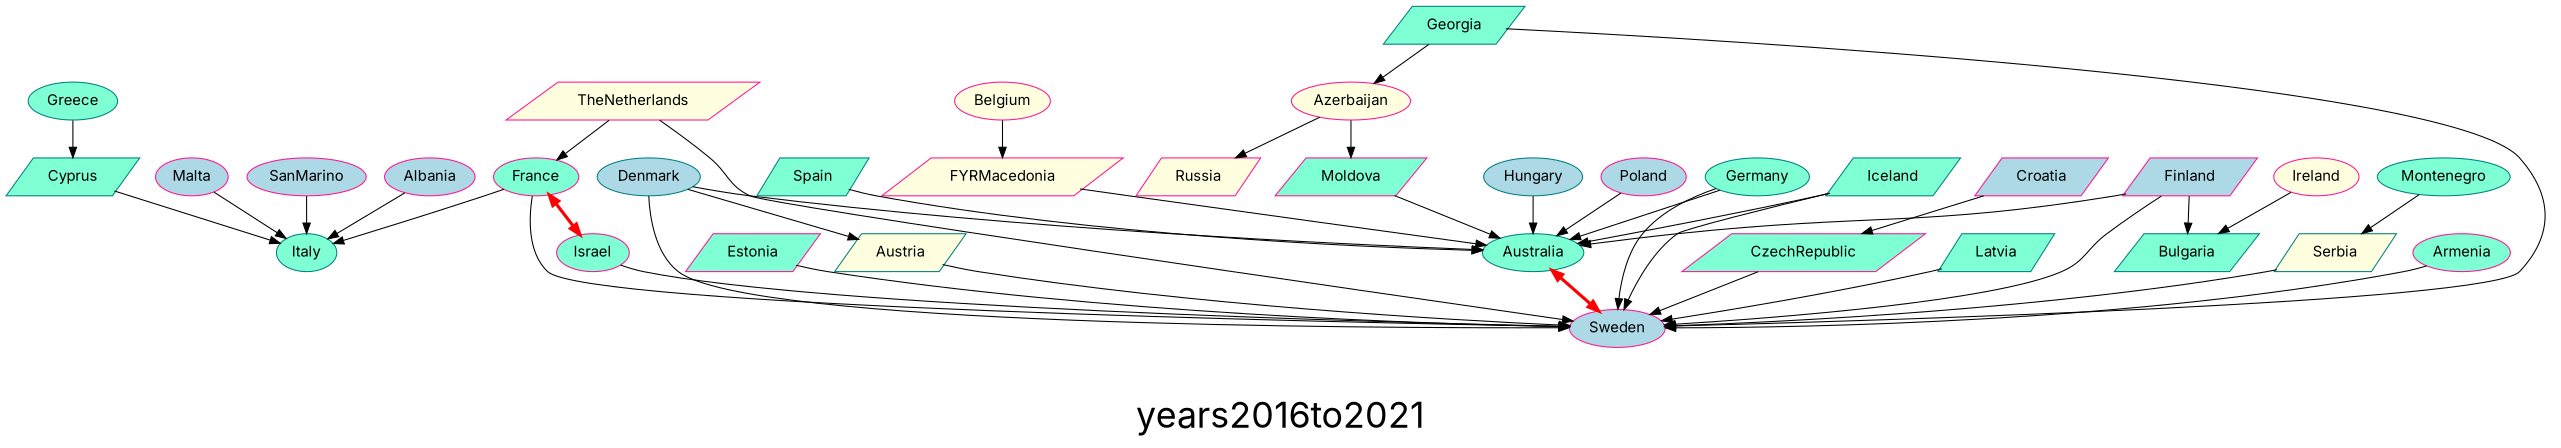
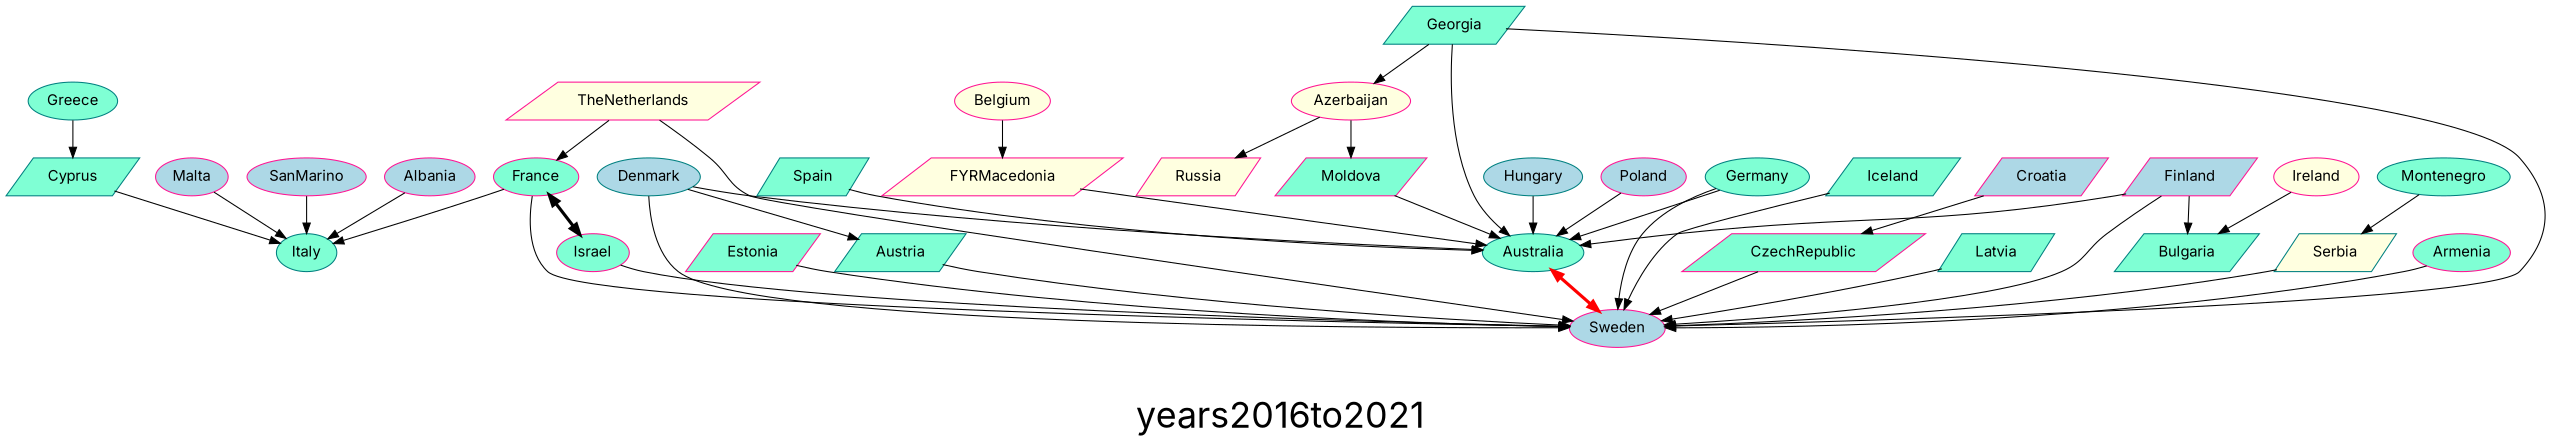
edge "France" -- "Israel": color red -> black
edge "Iceland" -> "Australia": now "Georgia" -> "Australia"
node "Austria": fillcolor lightyellow -> aquamarine
